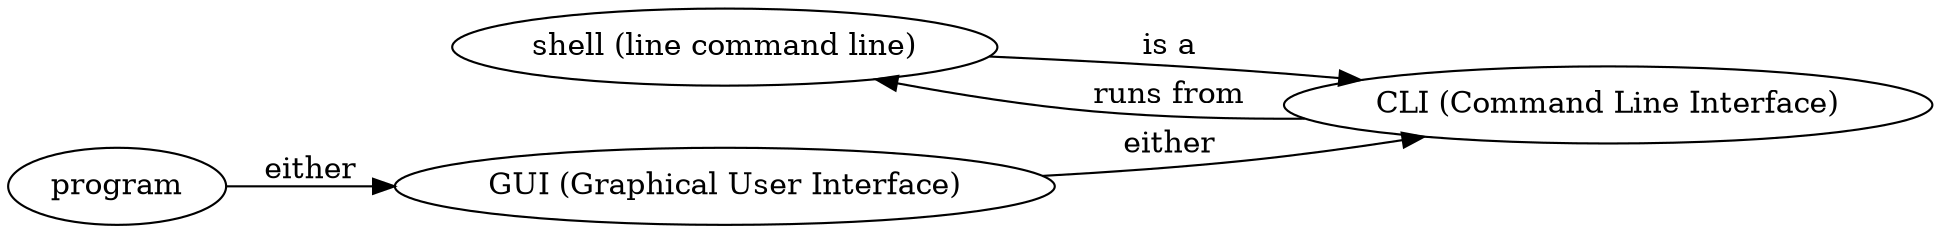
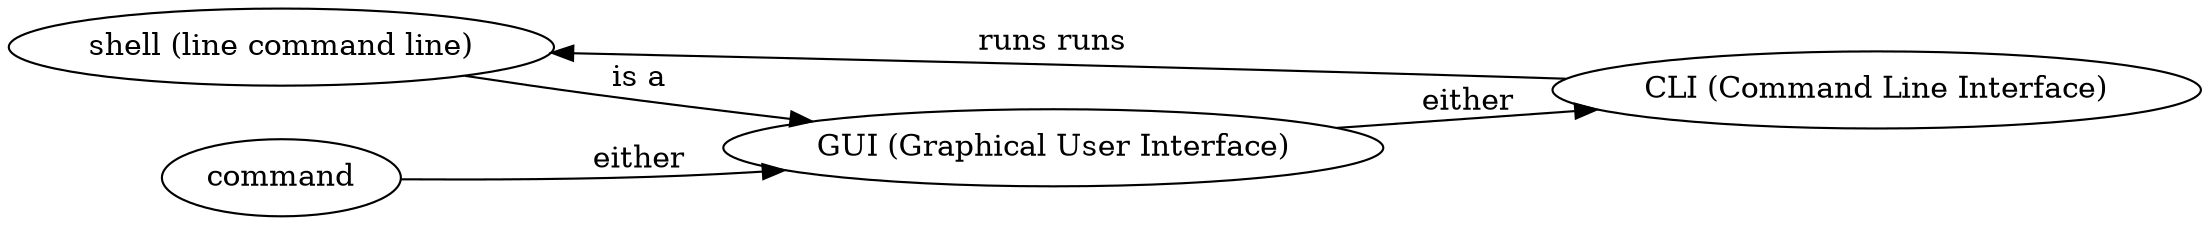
edge "shell (line command line)" -> "CLI (Command Line Interface)": now "shell (line command line)" -> "GUI (Graphical User Interface)"
edge "CLI (Command Line Interface)" -> "shell (line command line)": label "runs from" -> "runs runs"
node "program": label "program" -> "command"
